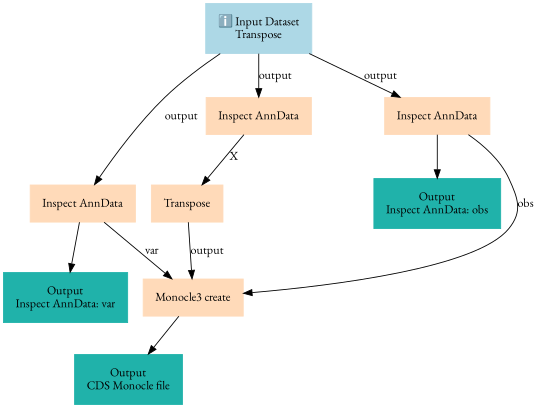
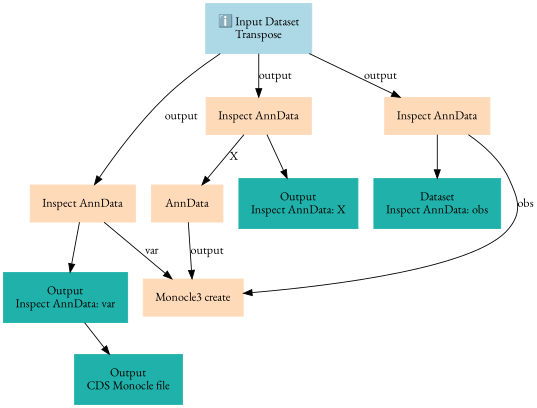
node "Transpose": label "Transpose" -> "AnnData"
node "Output Inspect AnnData: X": added
node "Output Inspect AnnData: obs": label "Output Inspect AnnData: obs" -> "Dataset Inspect AnnData: obs"
edge "Monocle3 create" -> "Output CDS Monocle file": now "Output Inspect AnnData: var" -> "Output CDS Monocle file"
